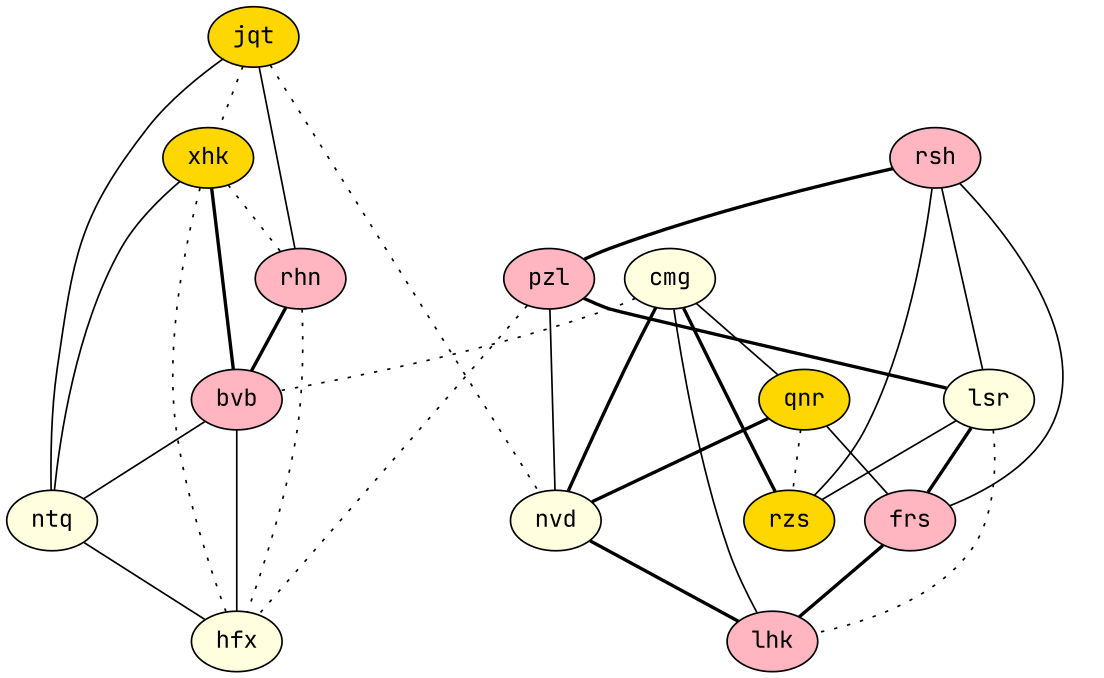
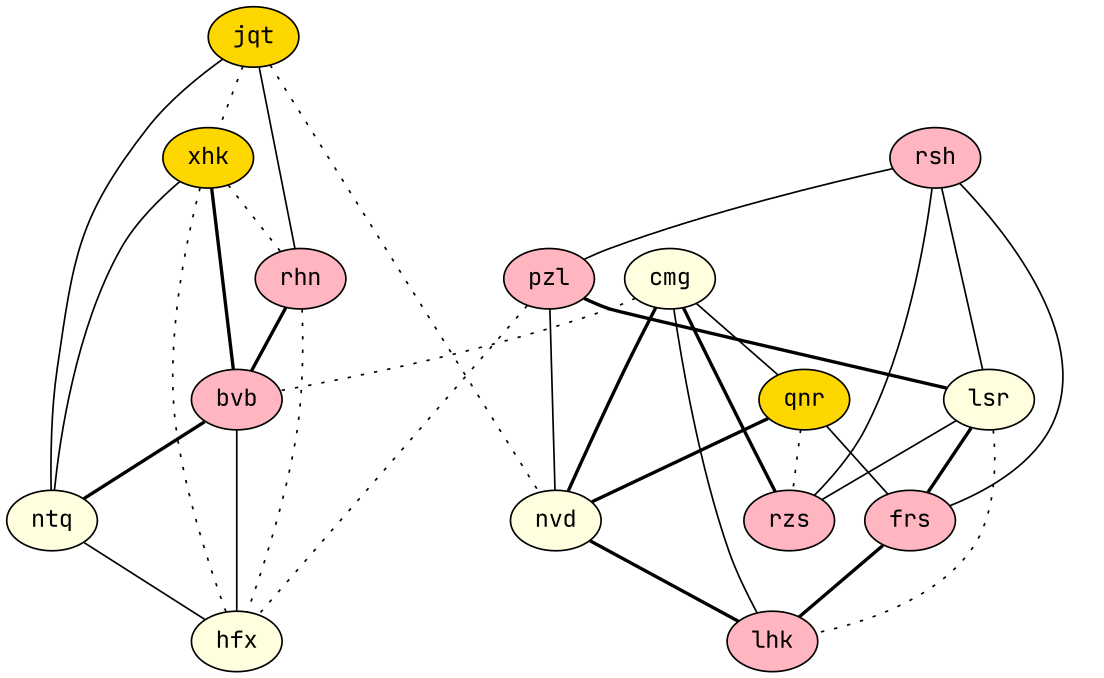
edge "rsh" -- "pzl": style bold -> solid
edge "bvb" -- "ntq": style solid -> bold
node "rzs": fillcolor gold -> lightpink
